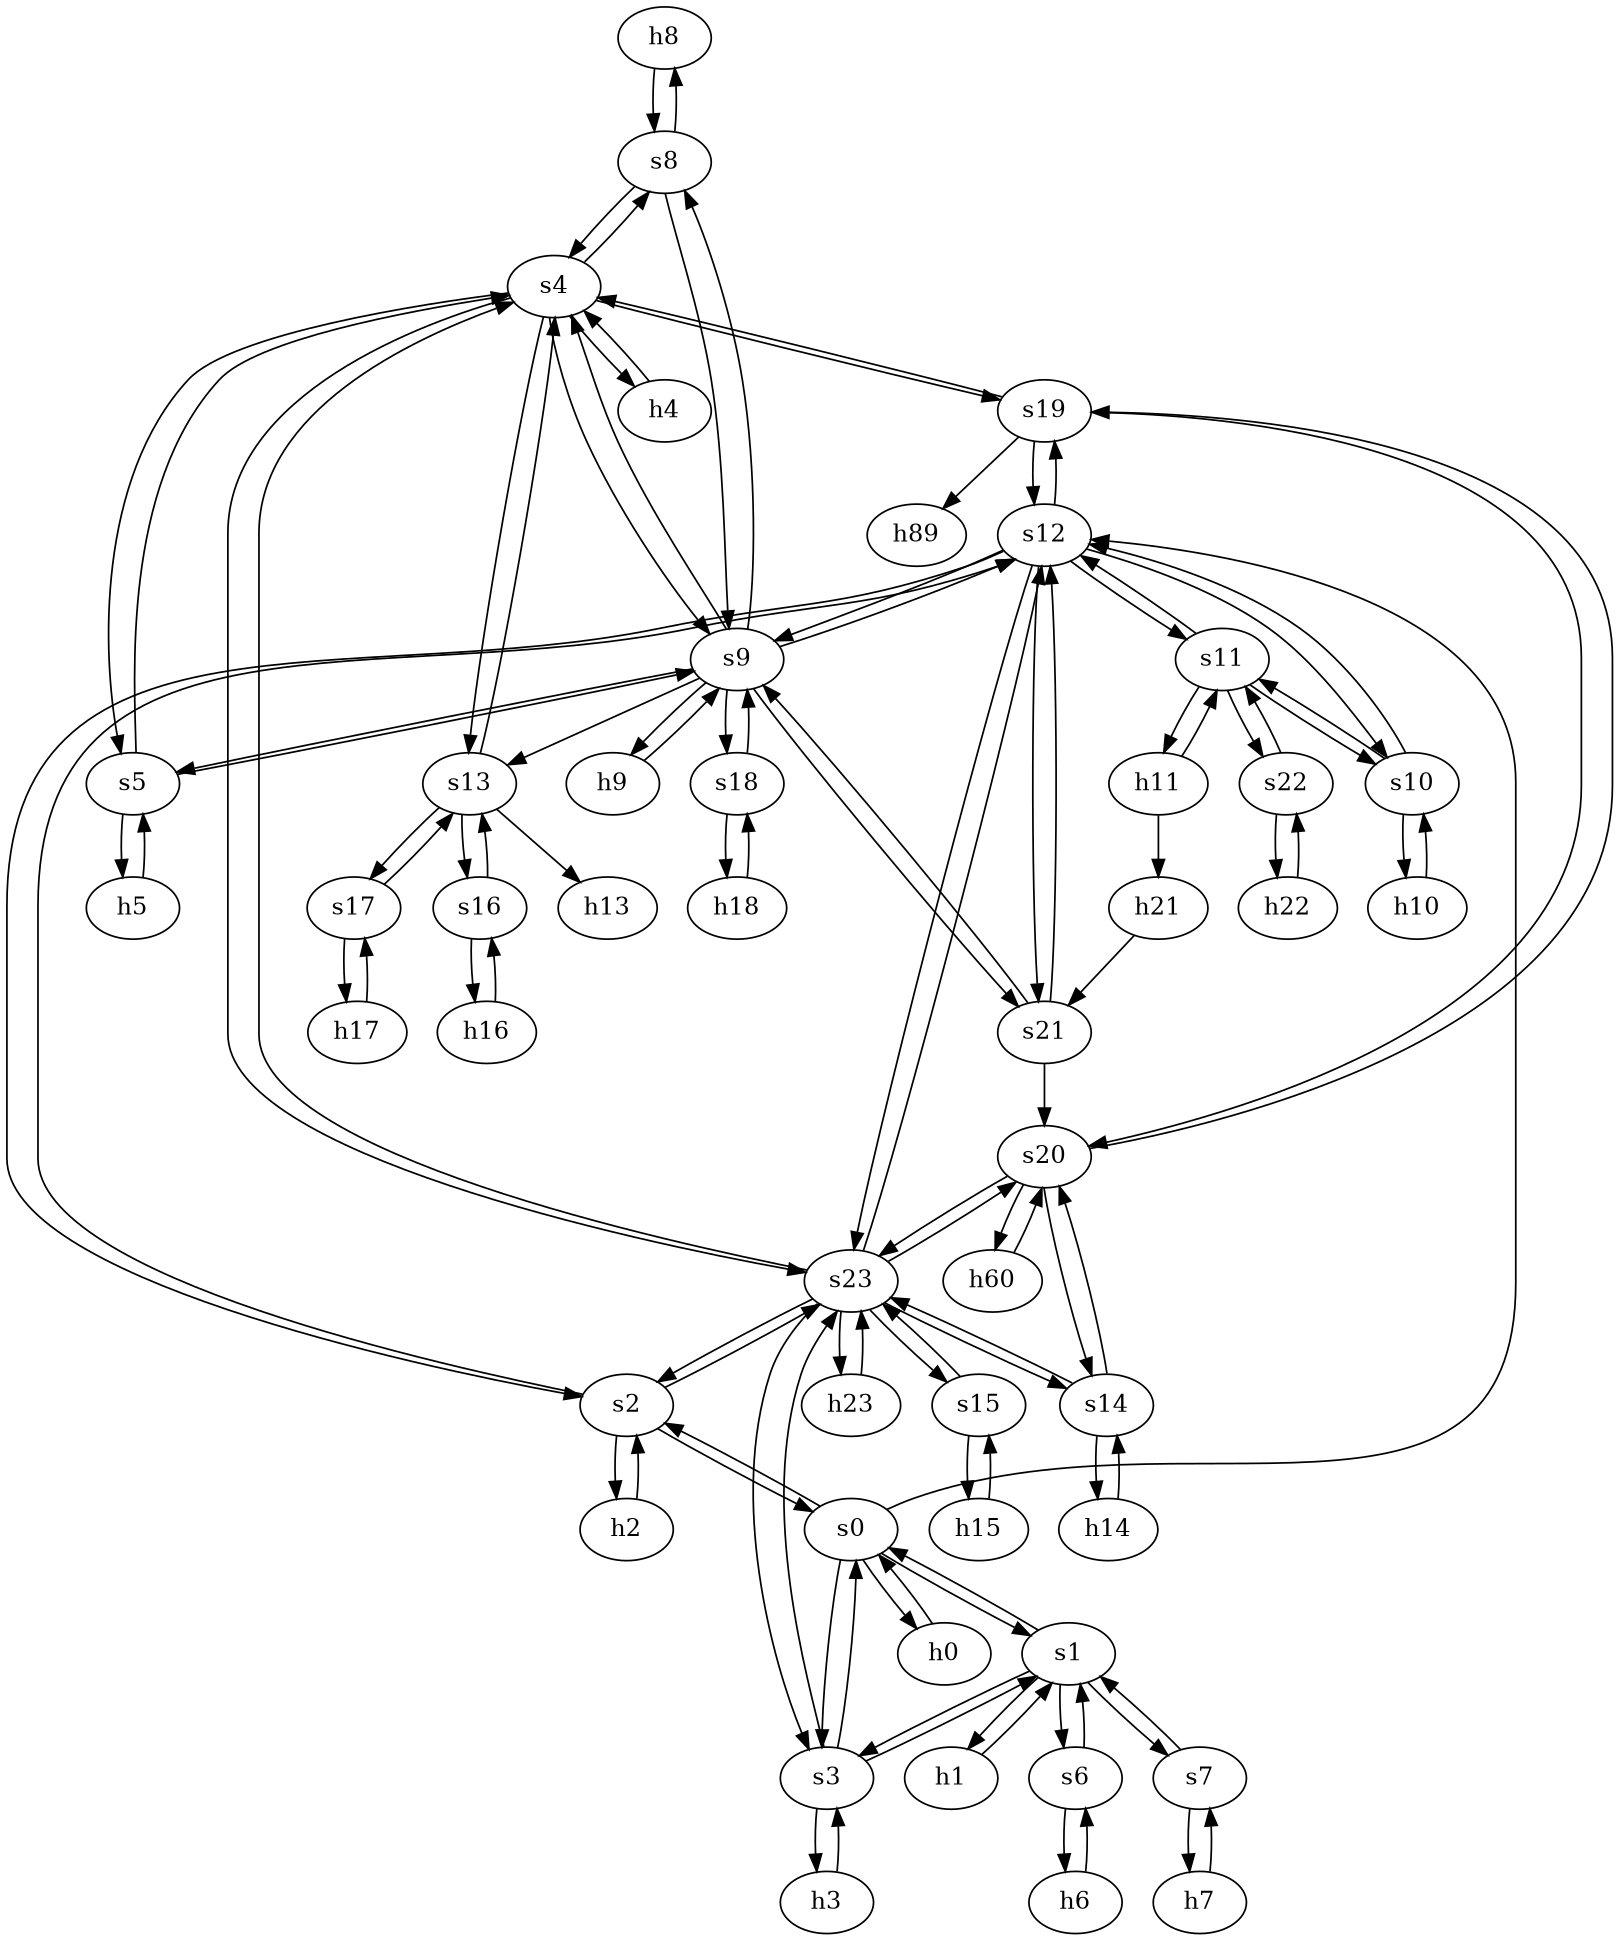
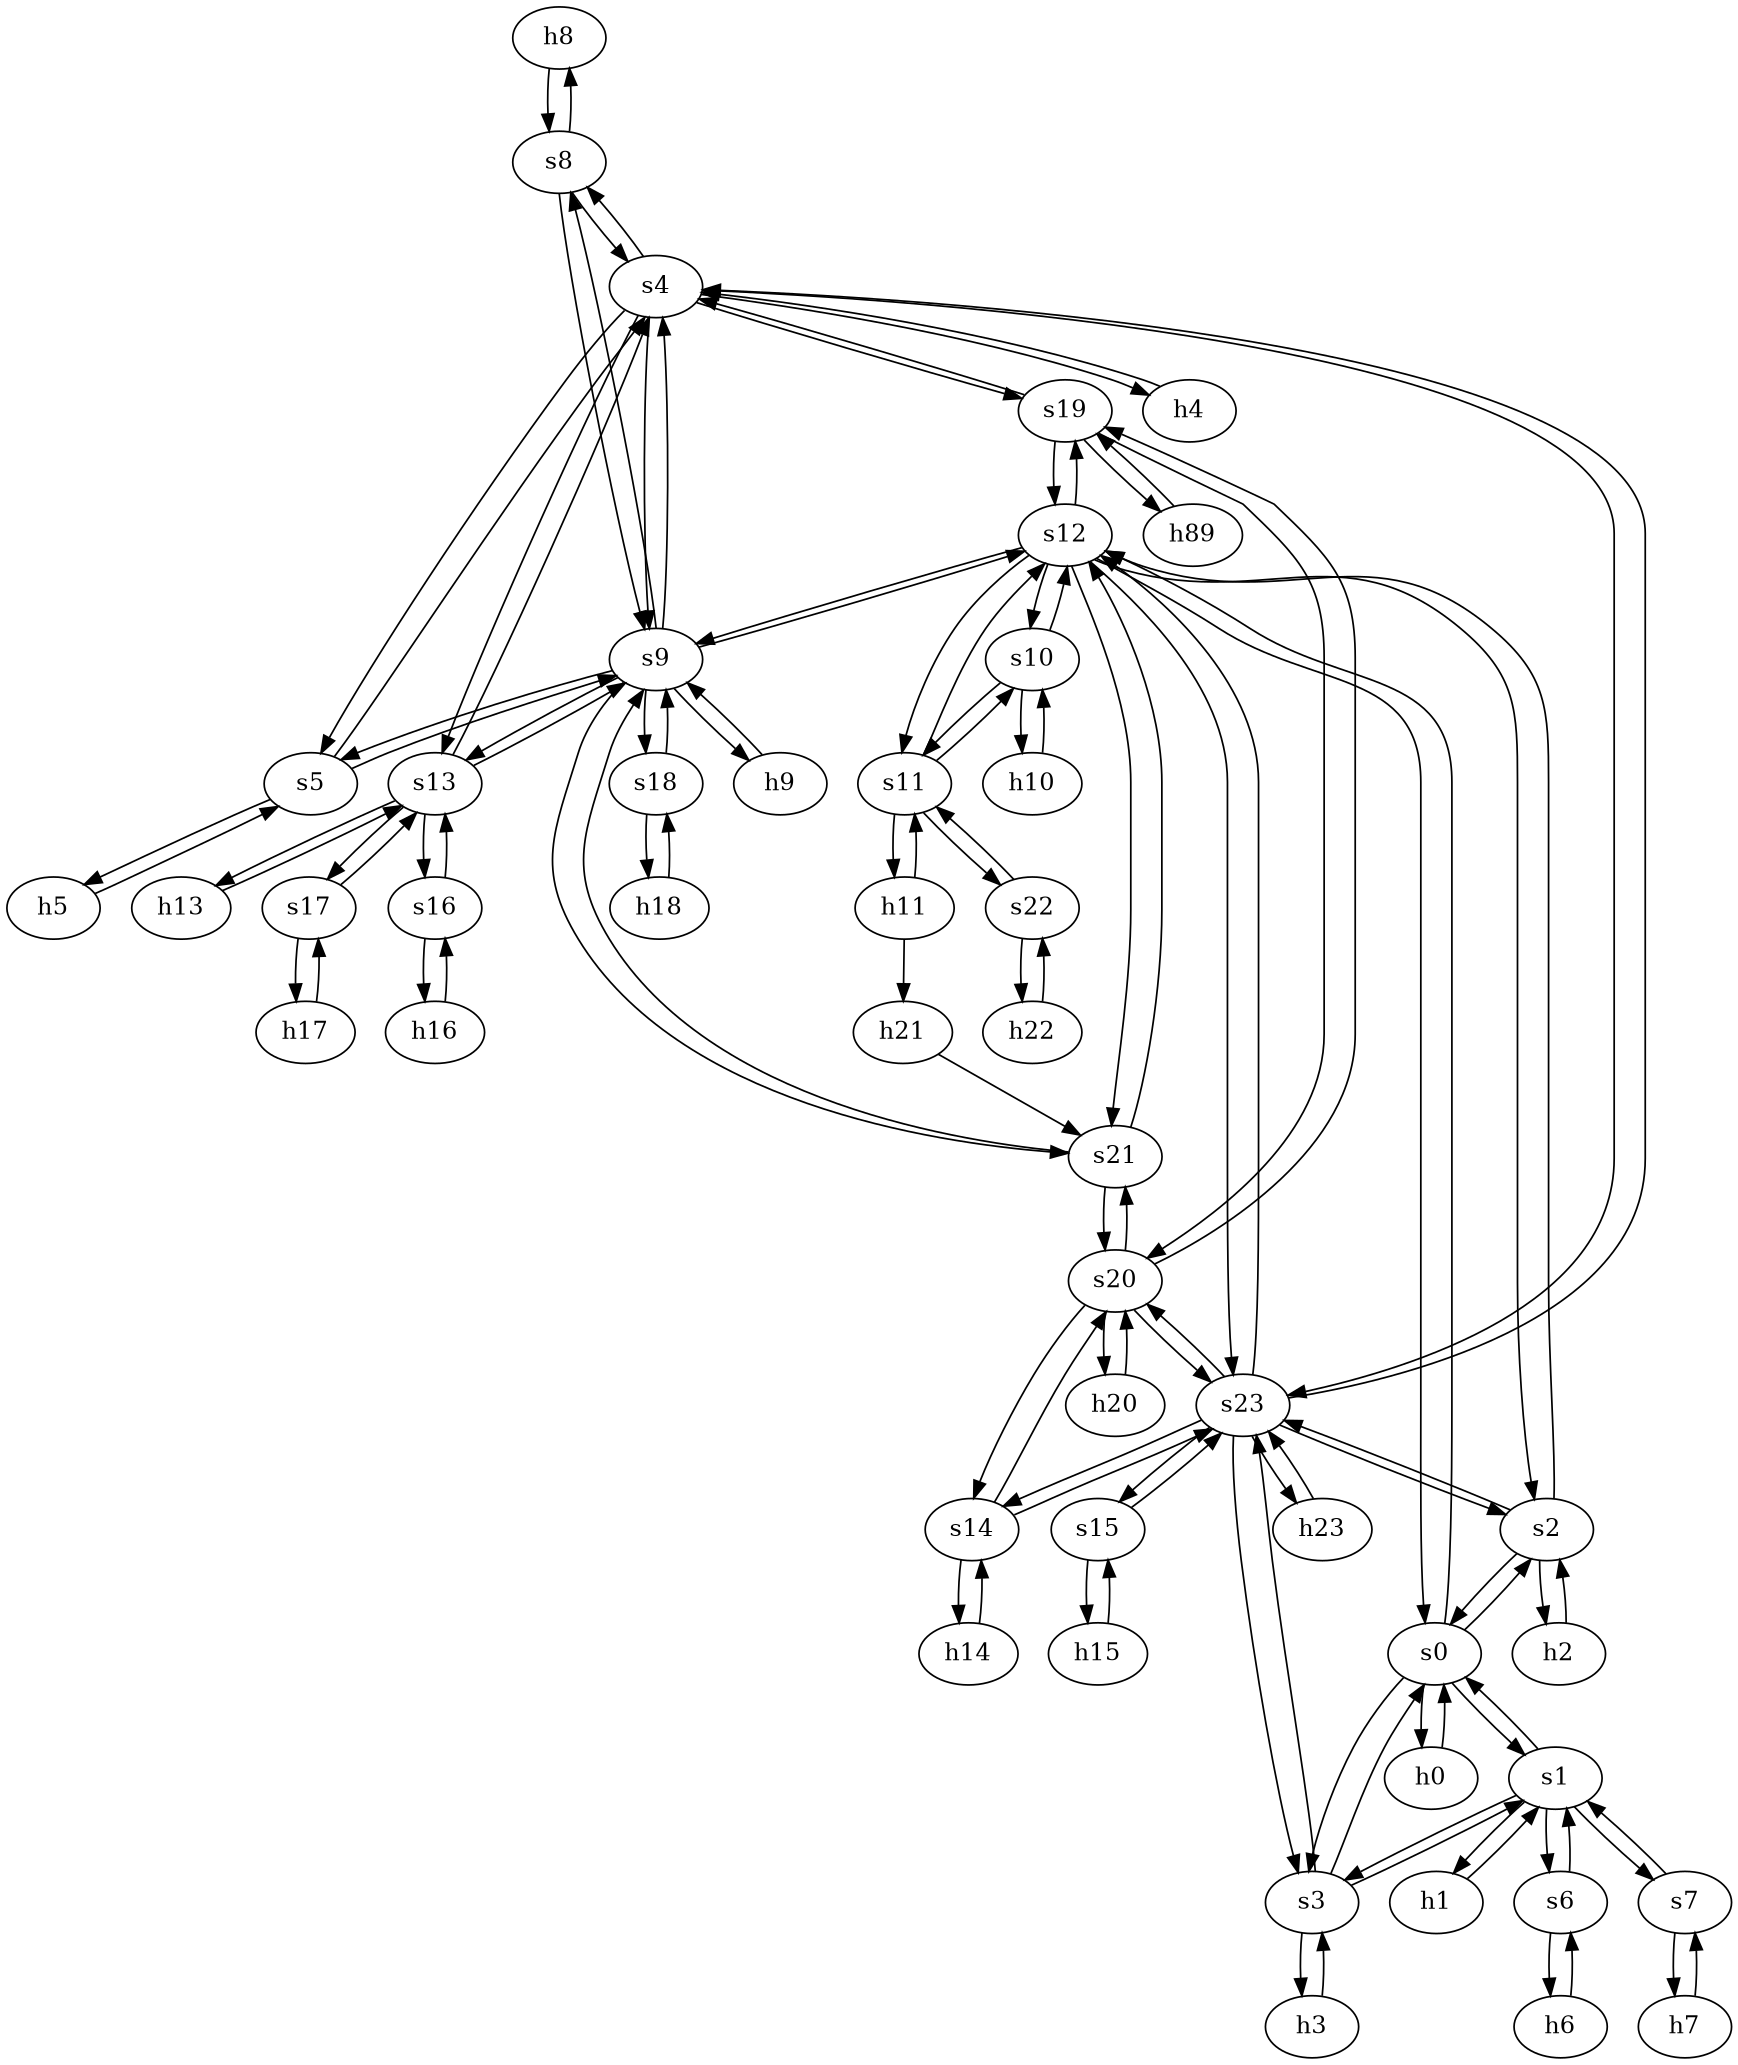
edge "h89" -> "s19": added
edge "s13" -> "s9": added
edge "h13" -> "s13": added
edge "s12" -> "s0": added
edge "s20" -> "s21": added
node "h60": label "h60" -> "h20"
